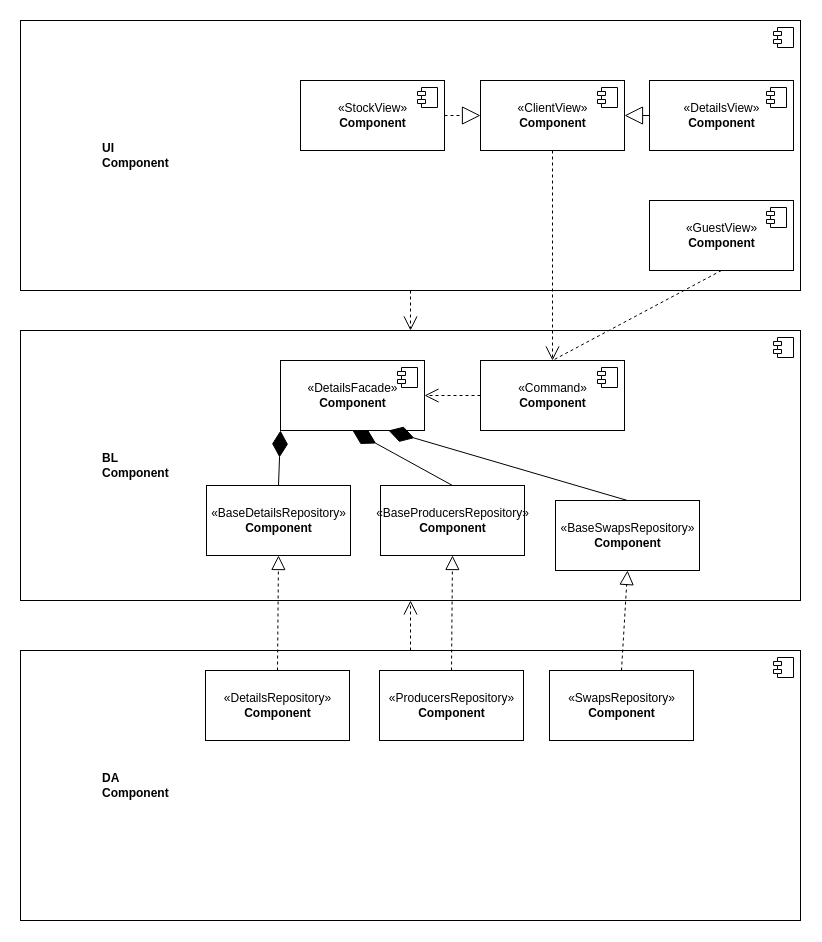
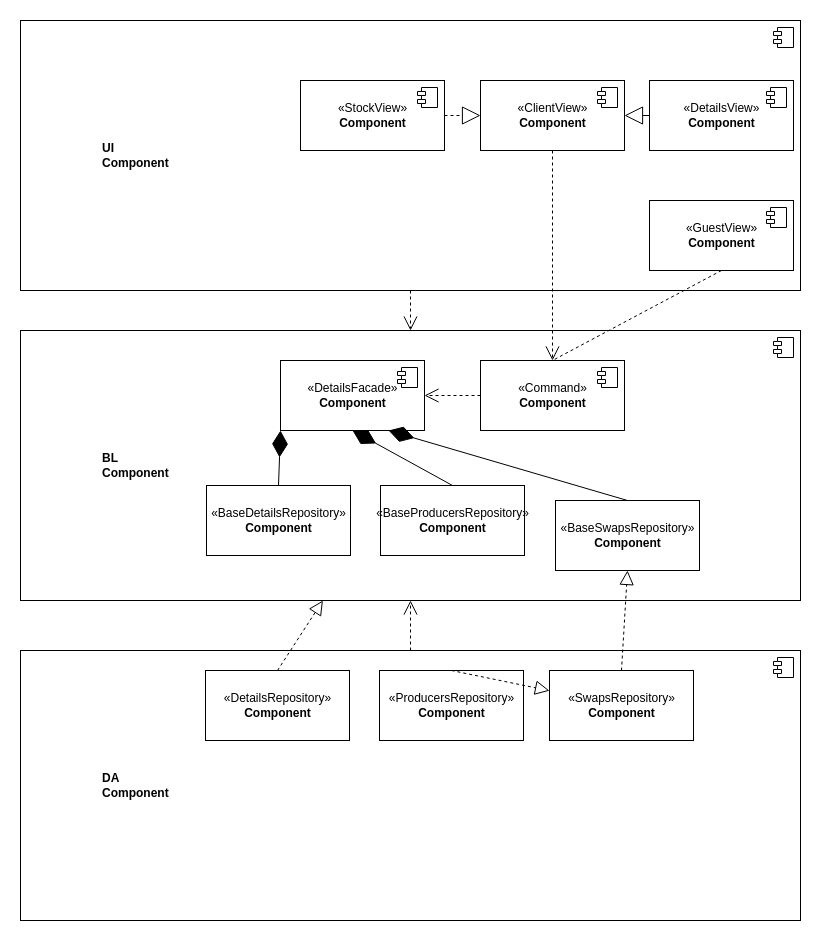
edge "«DetailsRepository» Component" -> "«BaseDetailsRepository» Component": now "«DetailsRepository» Component" -> "BL Component"
edge "«ProducersRepository» Component" -> "«BaseProducersRepository» Component": now "«ProducersRepository» Component" -> "«SwapsRepository» Component"
